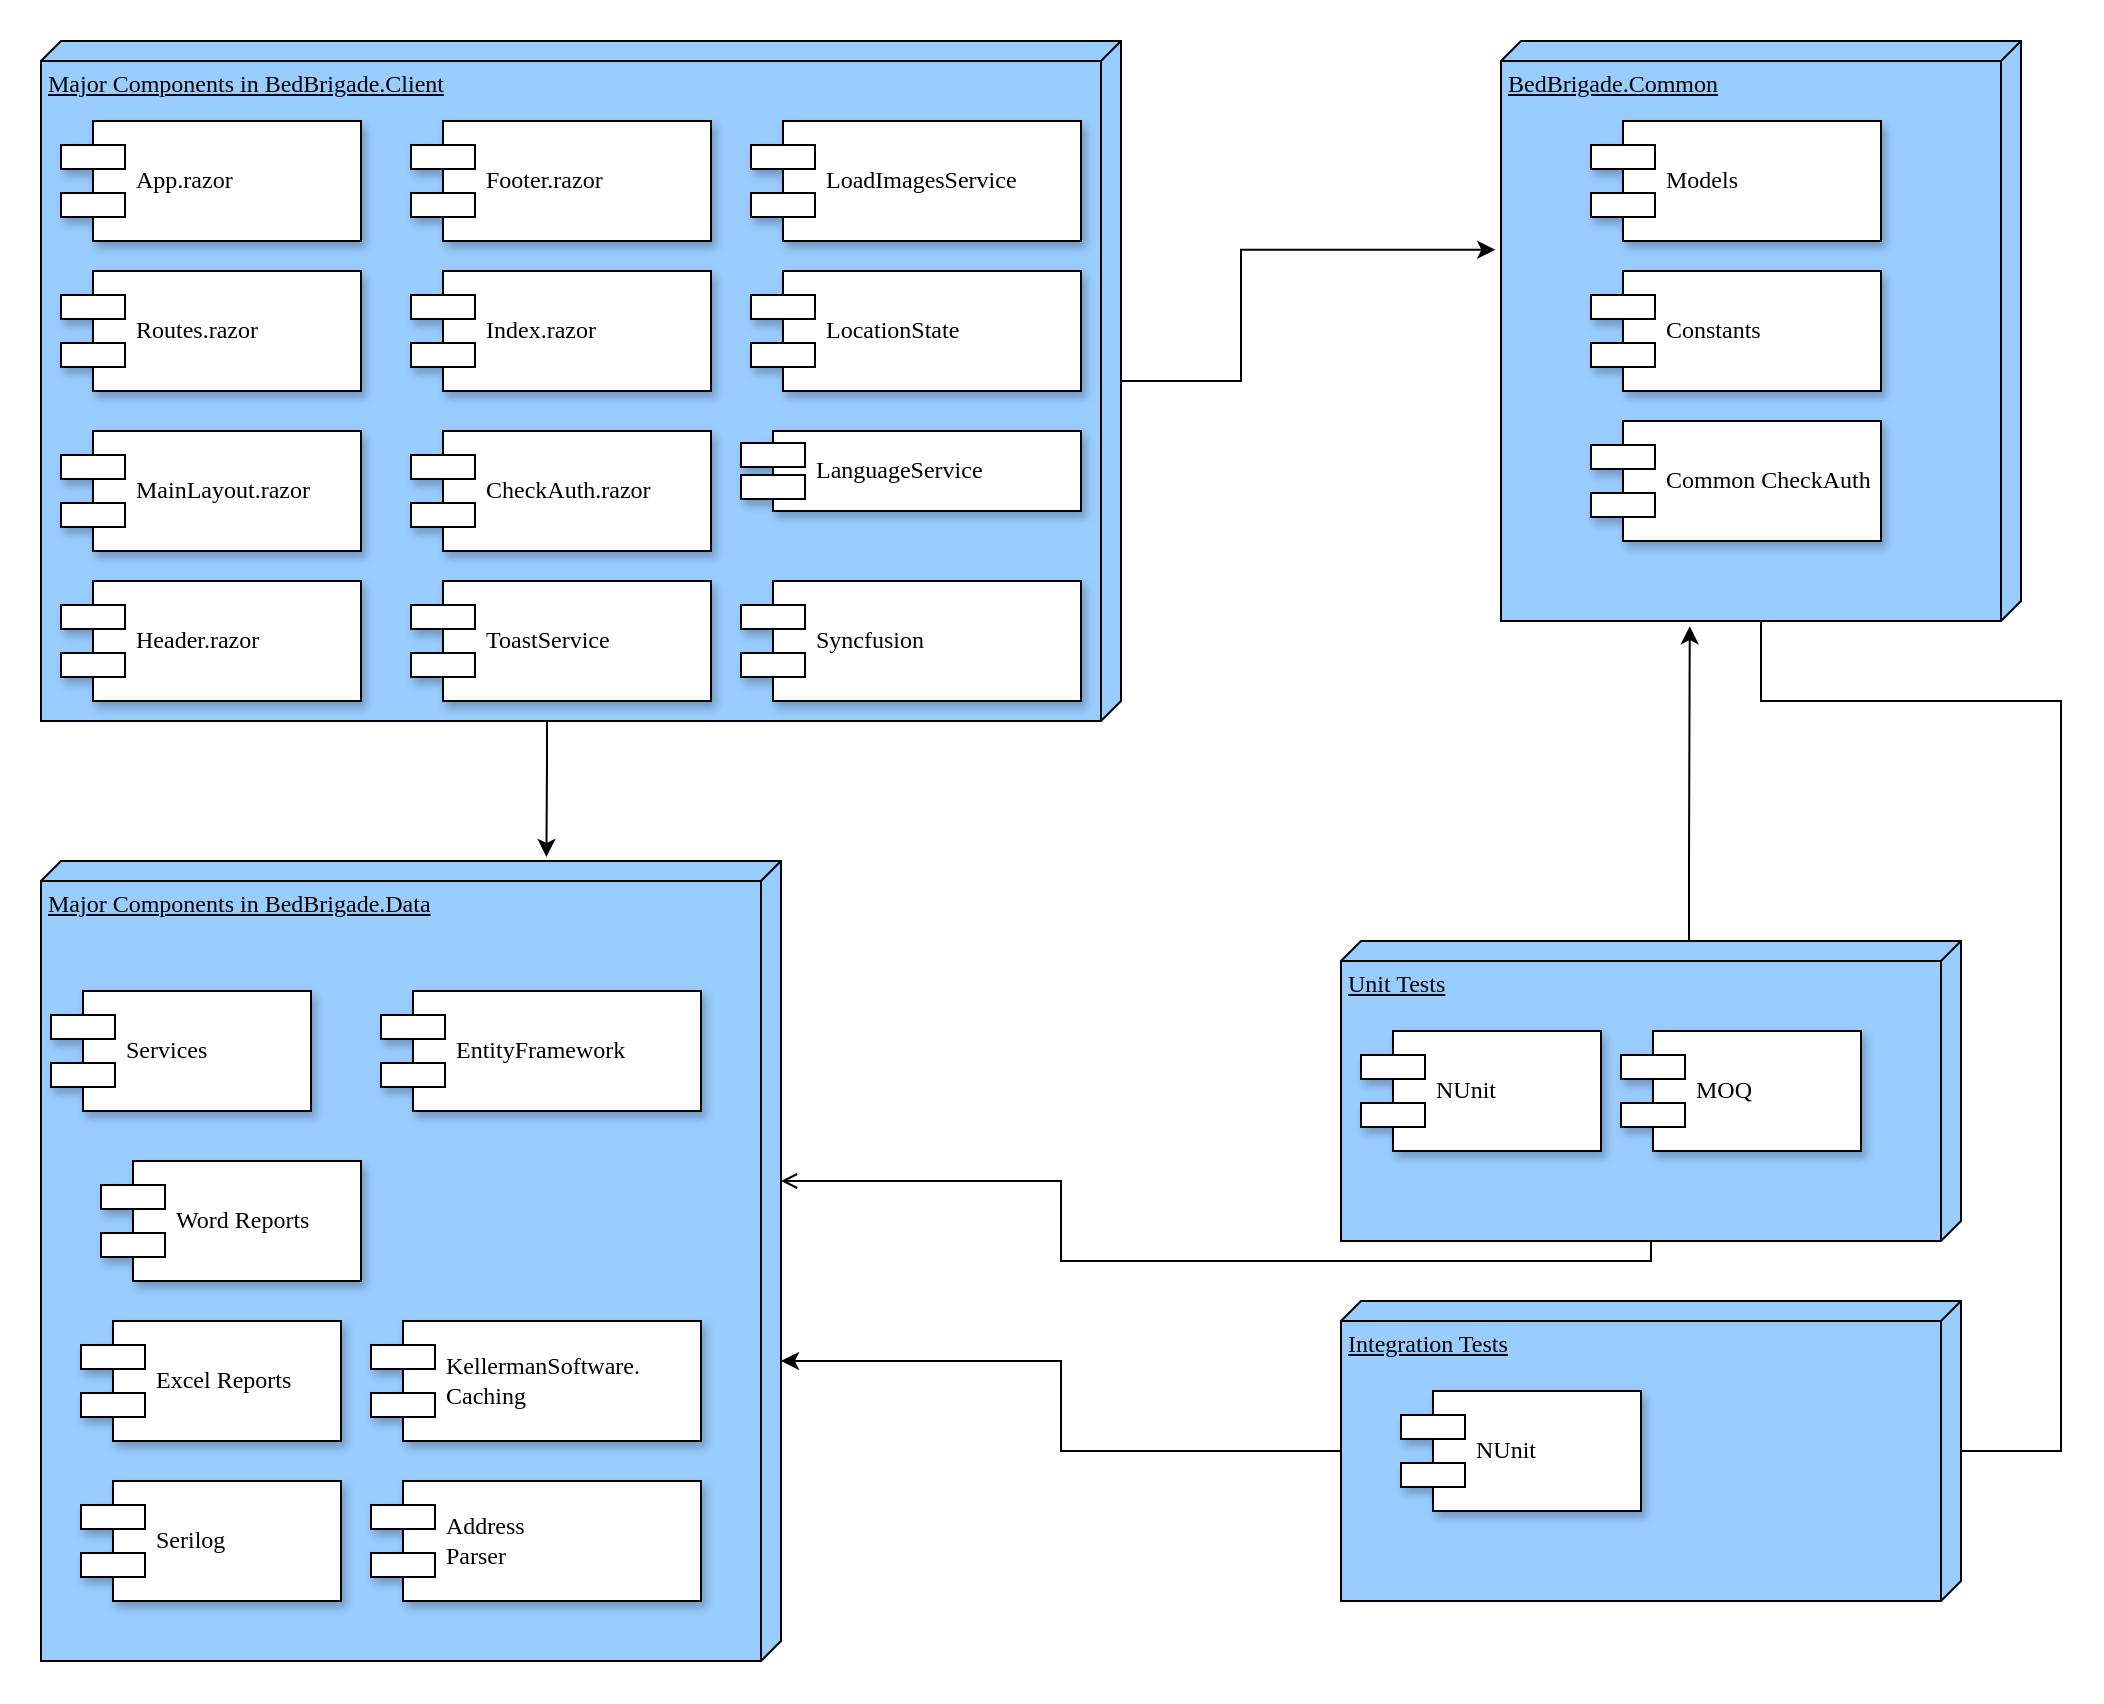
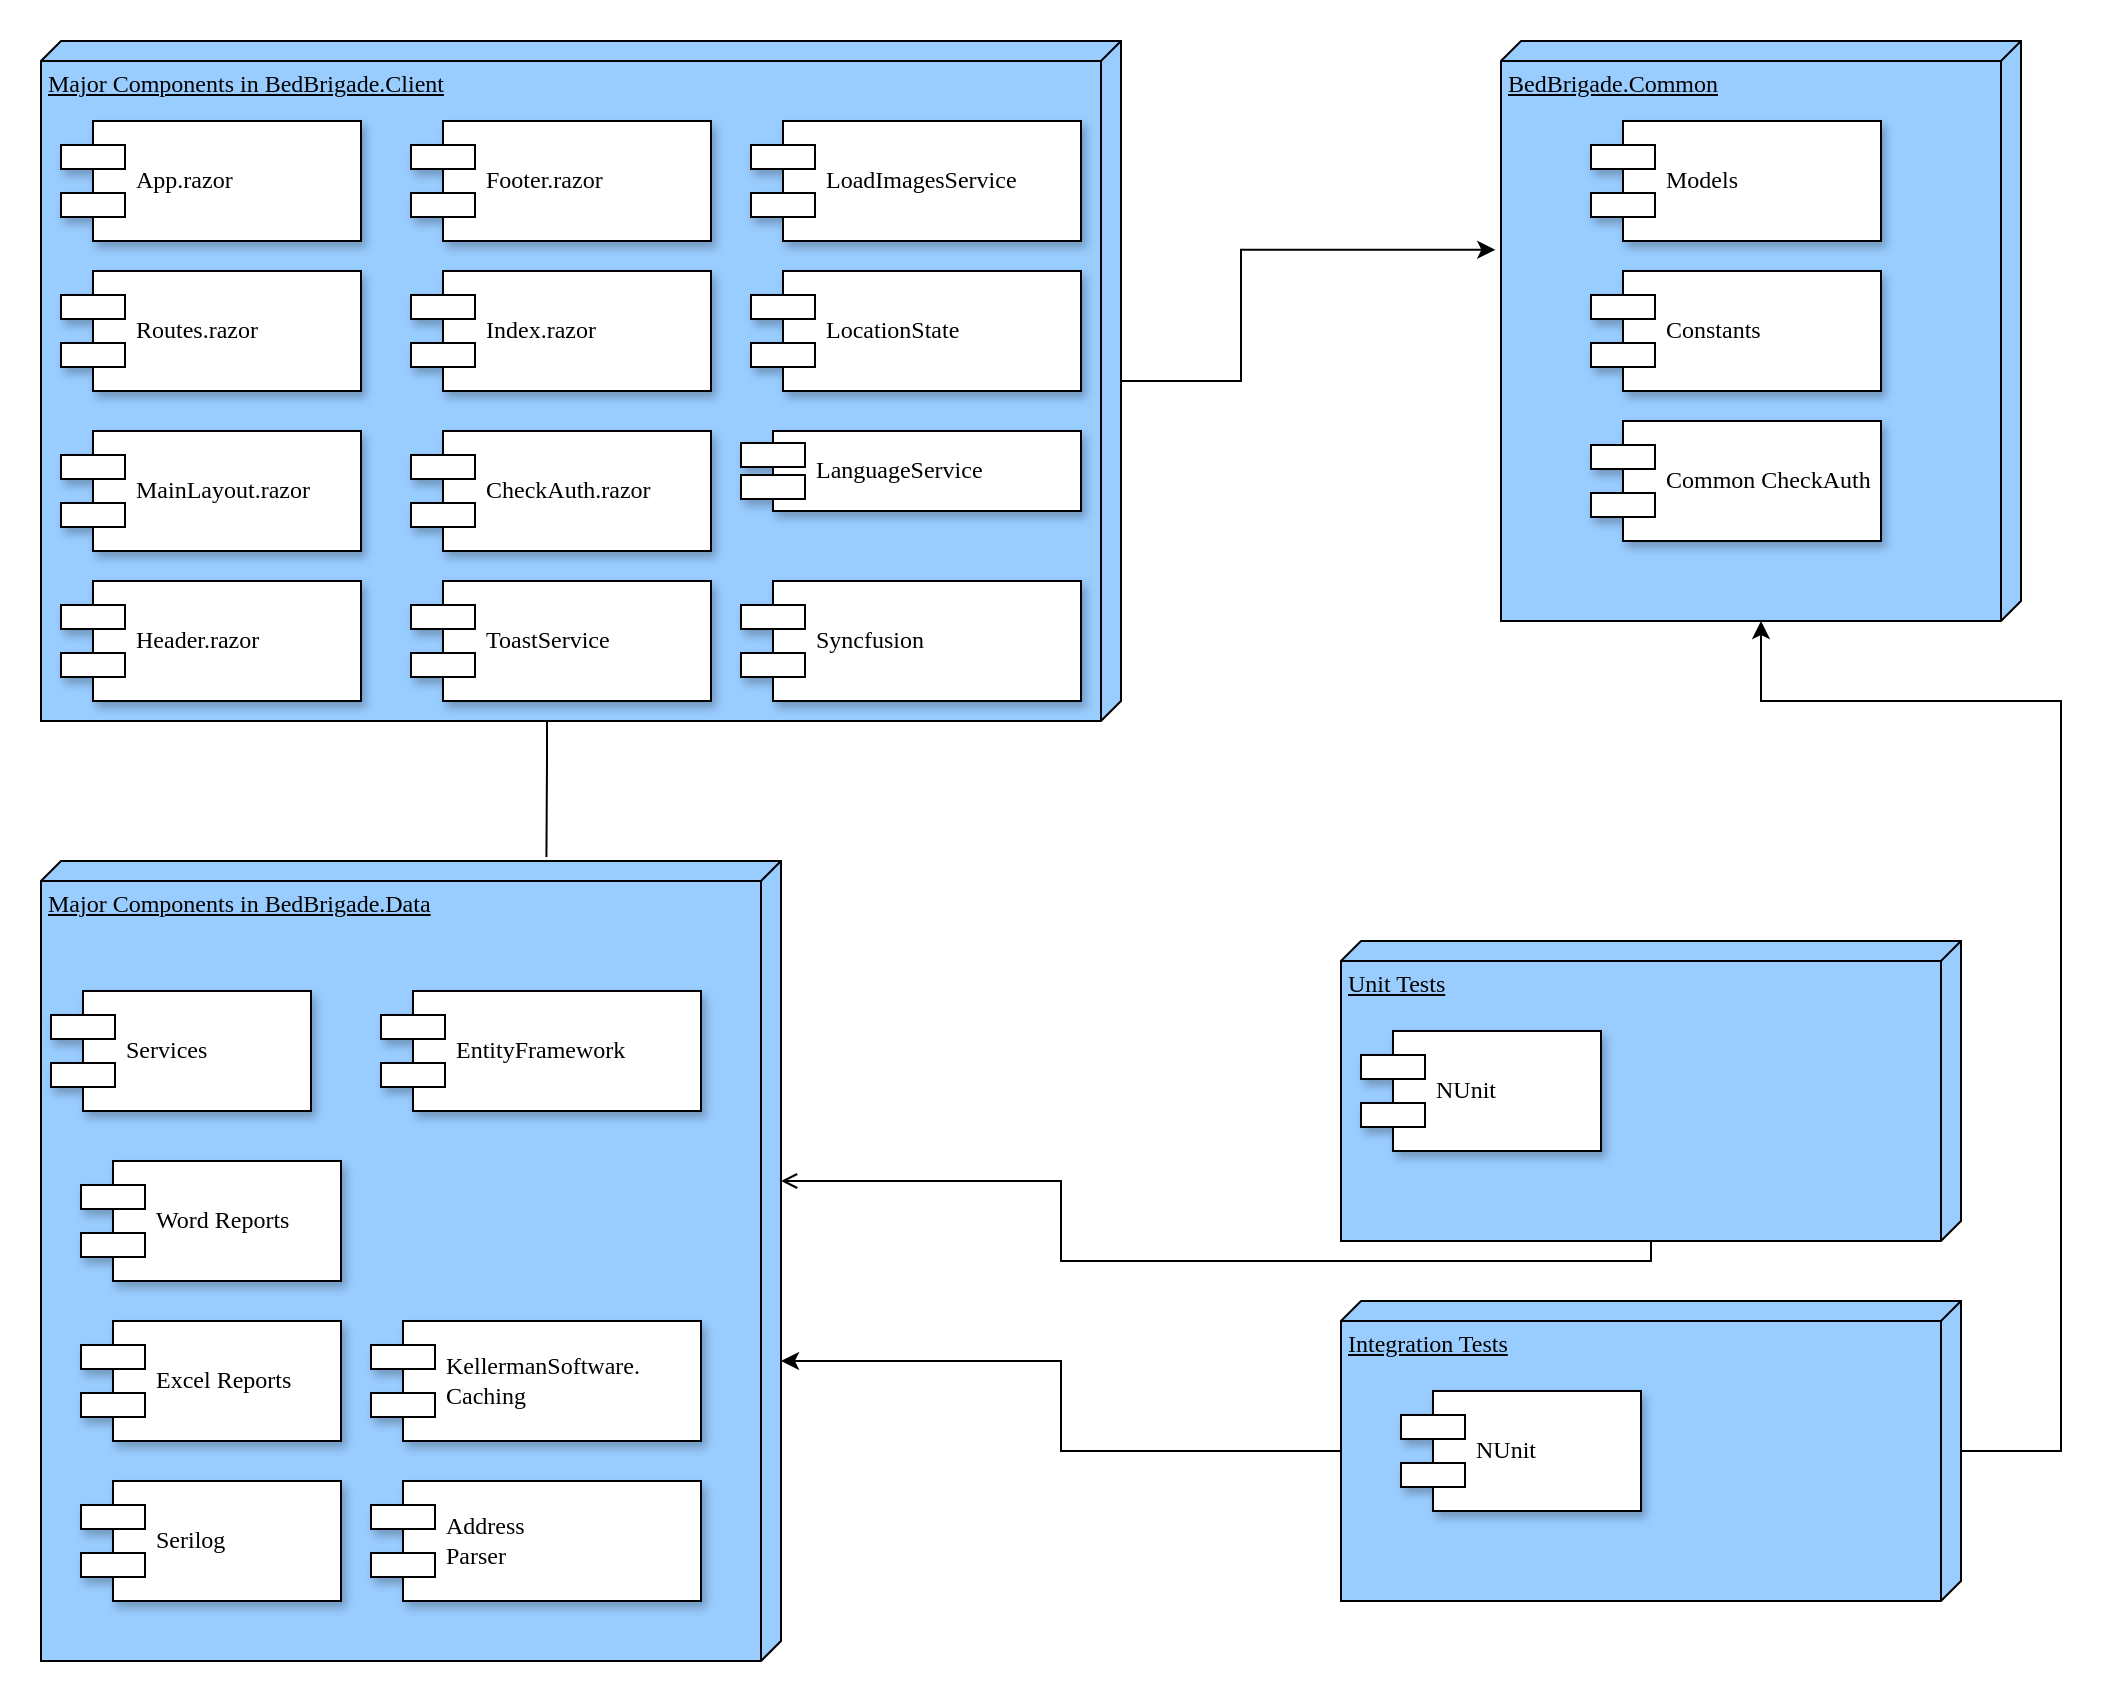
edge "BedBrigade.Common" -- "Integration Tests": arrowhead none -> classic
edge "Unit Tests" -> "BedBrigade.Common": removed
edge "Major Components in BedBrigade.Client" -> "Major Components in BedBrigade.Data": arrowhead classic -> none
node "MOQ": removed
node "Word Reports": moved (231, 1221) -> (211, 1221)
